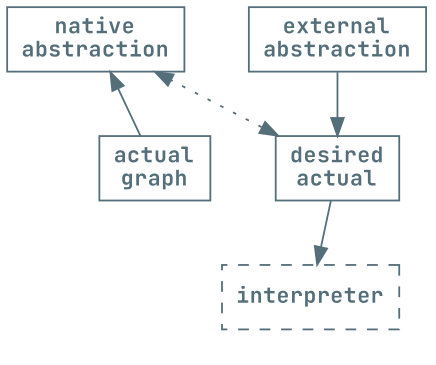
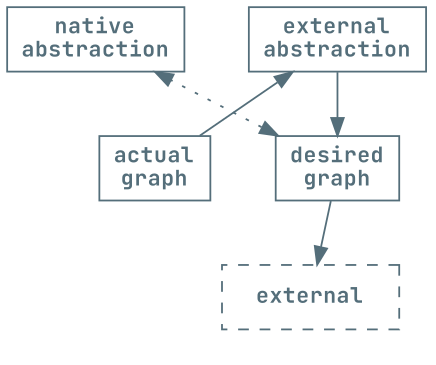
edge "actual graph" -> "native abstraction": now "actual graph" -> "external abstraction"
node "desired actual": label "desired actual" -> "desired graph"
node "interpreter": label "interpreter" -> "external"
